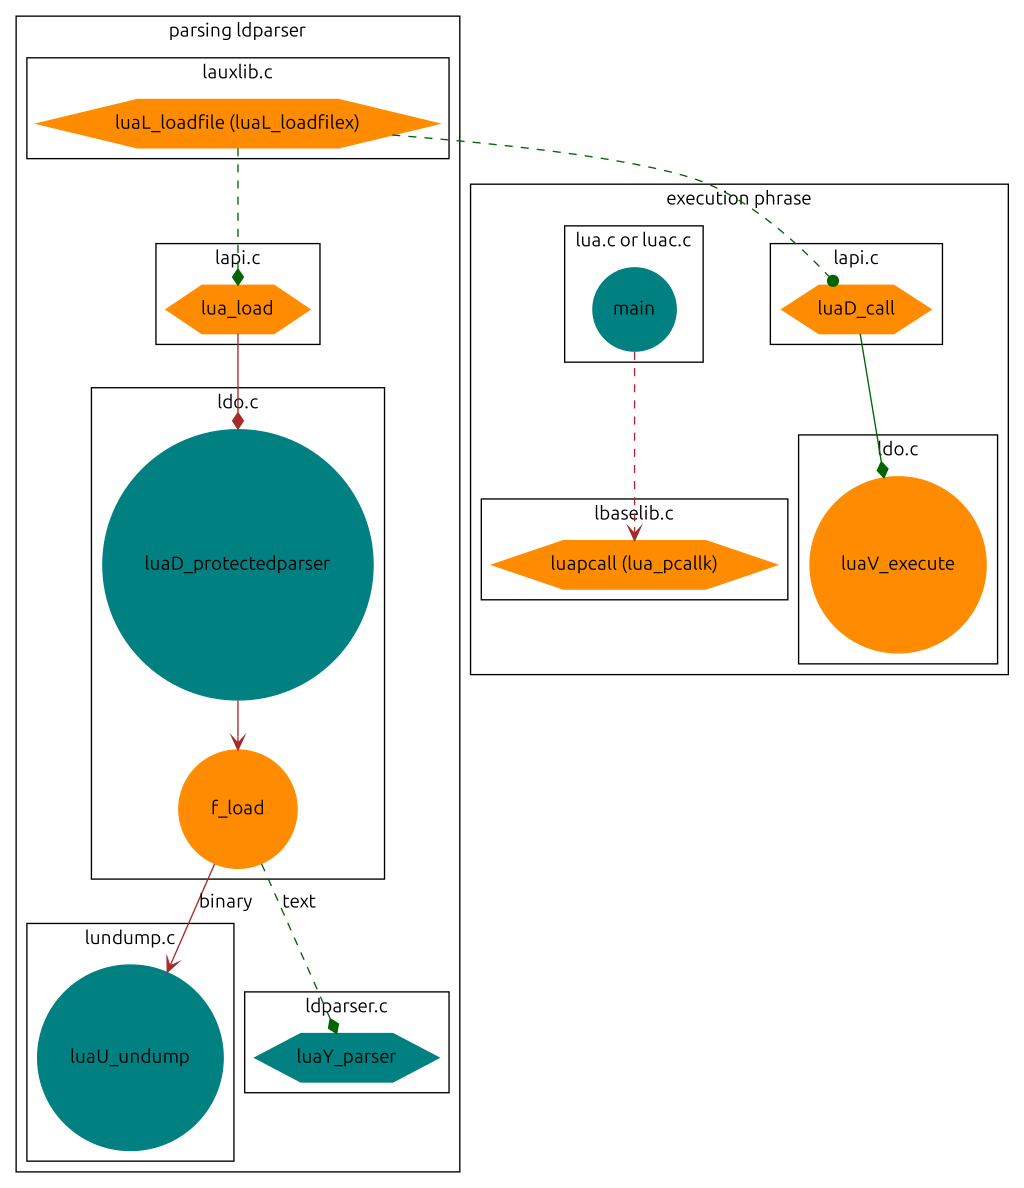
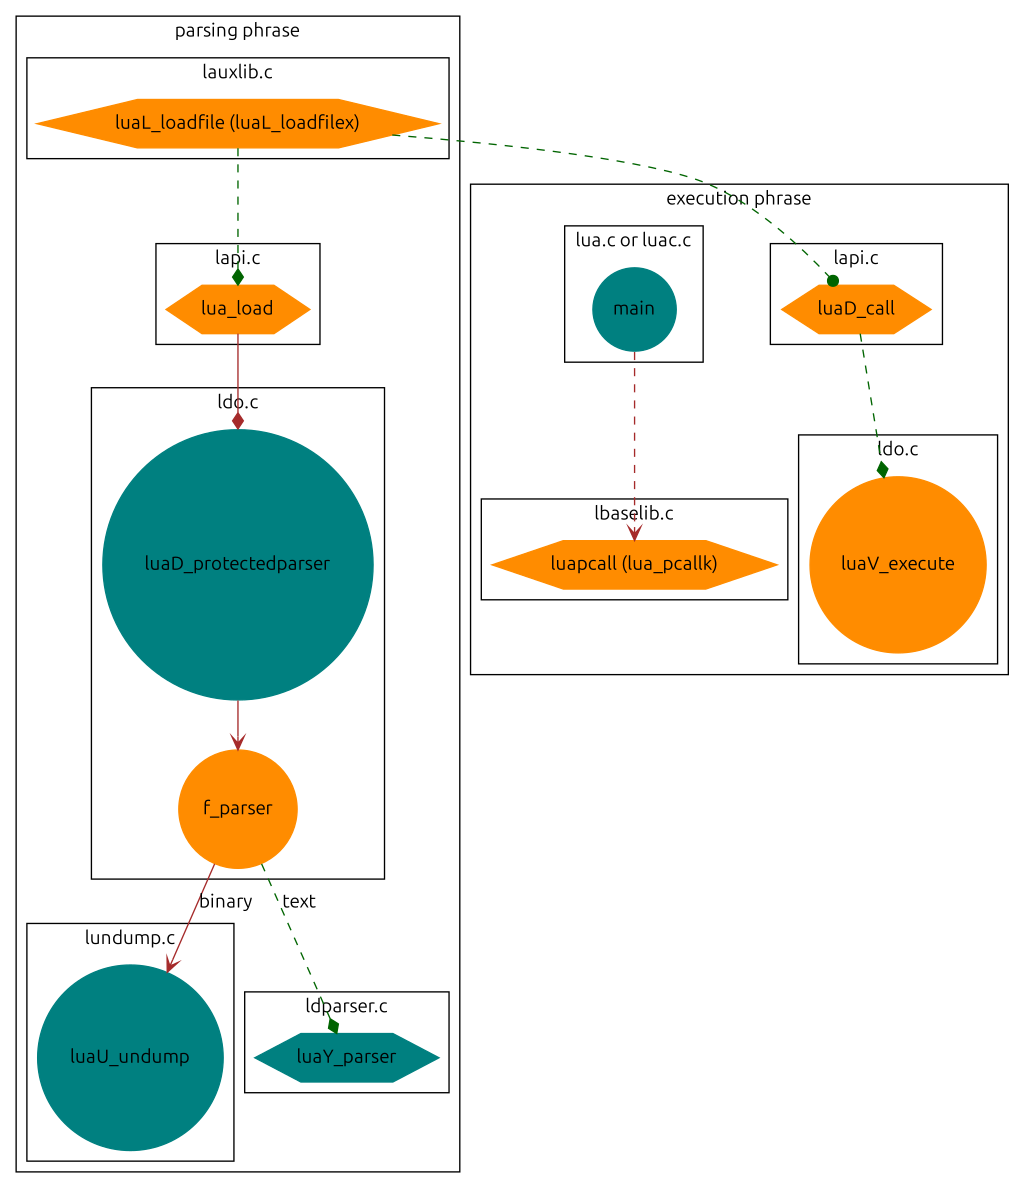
cluster "parsing ldparser": label "parsing ldparser" -> "parsing phrase"
edge "luaD_call" -> "luaV_execute": style solid -> dashed
node "f_load": label "f_load" -> "f_parser"
